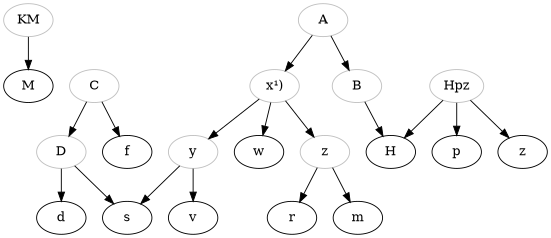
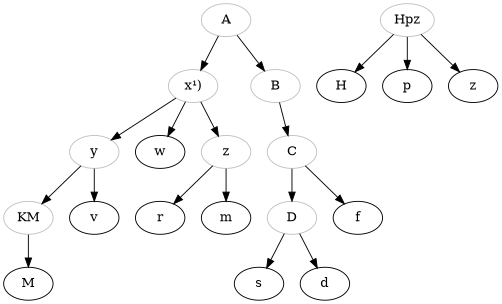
edge "B" -> "H": now "B" -> "C"
edge "y" -> "s": now "y" -> "KM"
